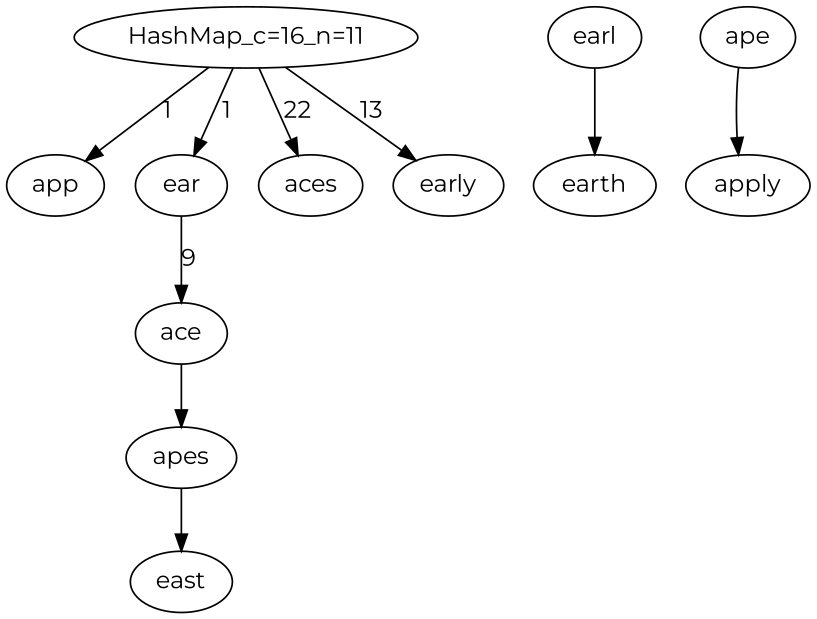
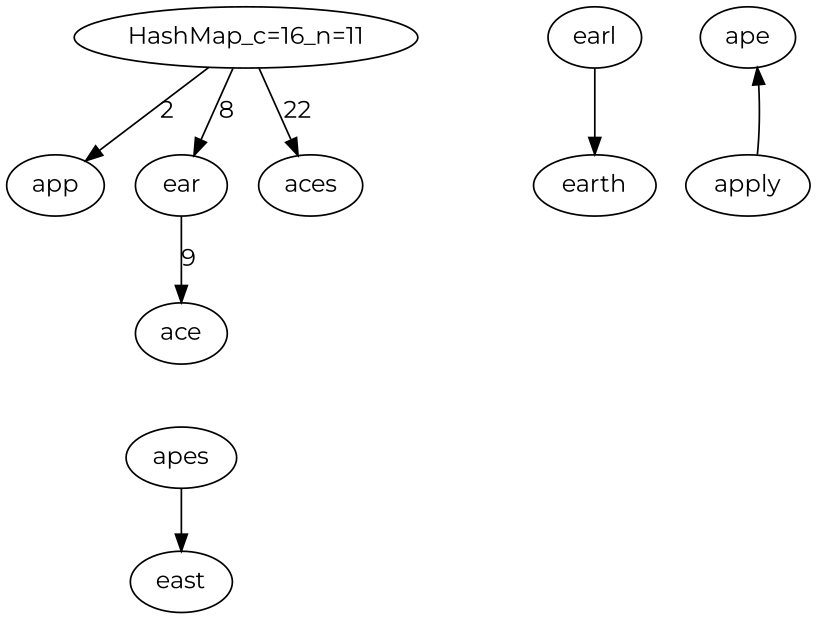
edge "ape" -> "apply": reversed
edge "HashMap_c=16_n=11" -> "app": label "1" -> "2"
edge "HashMap_c=16_n=11" -> "ear": label "1" -> "8"
node "early": removed
edge "ace" -> "apes": removed
